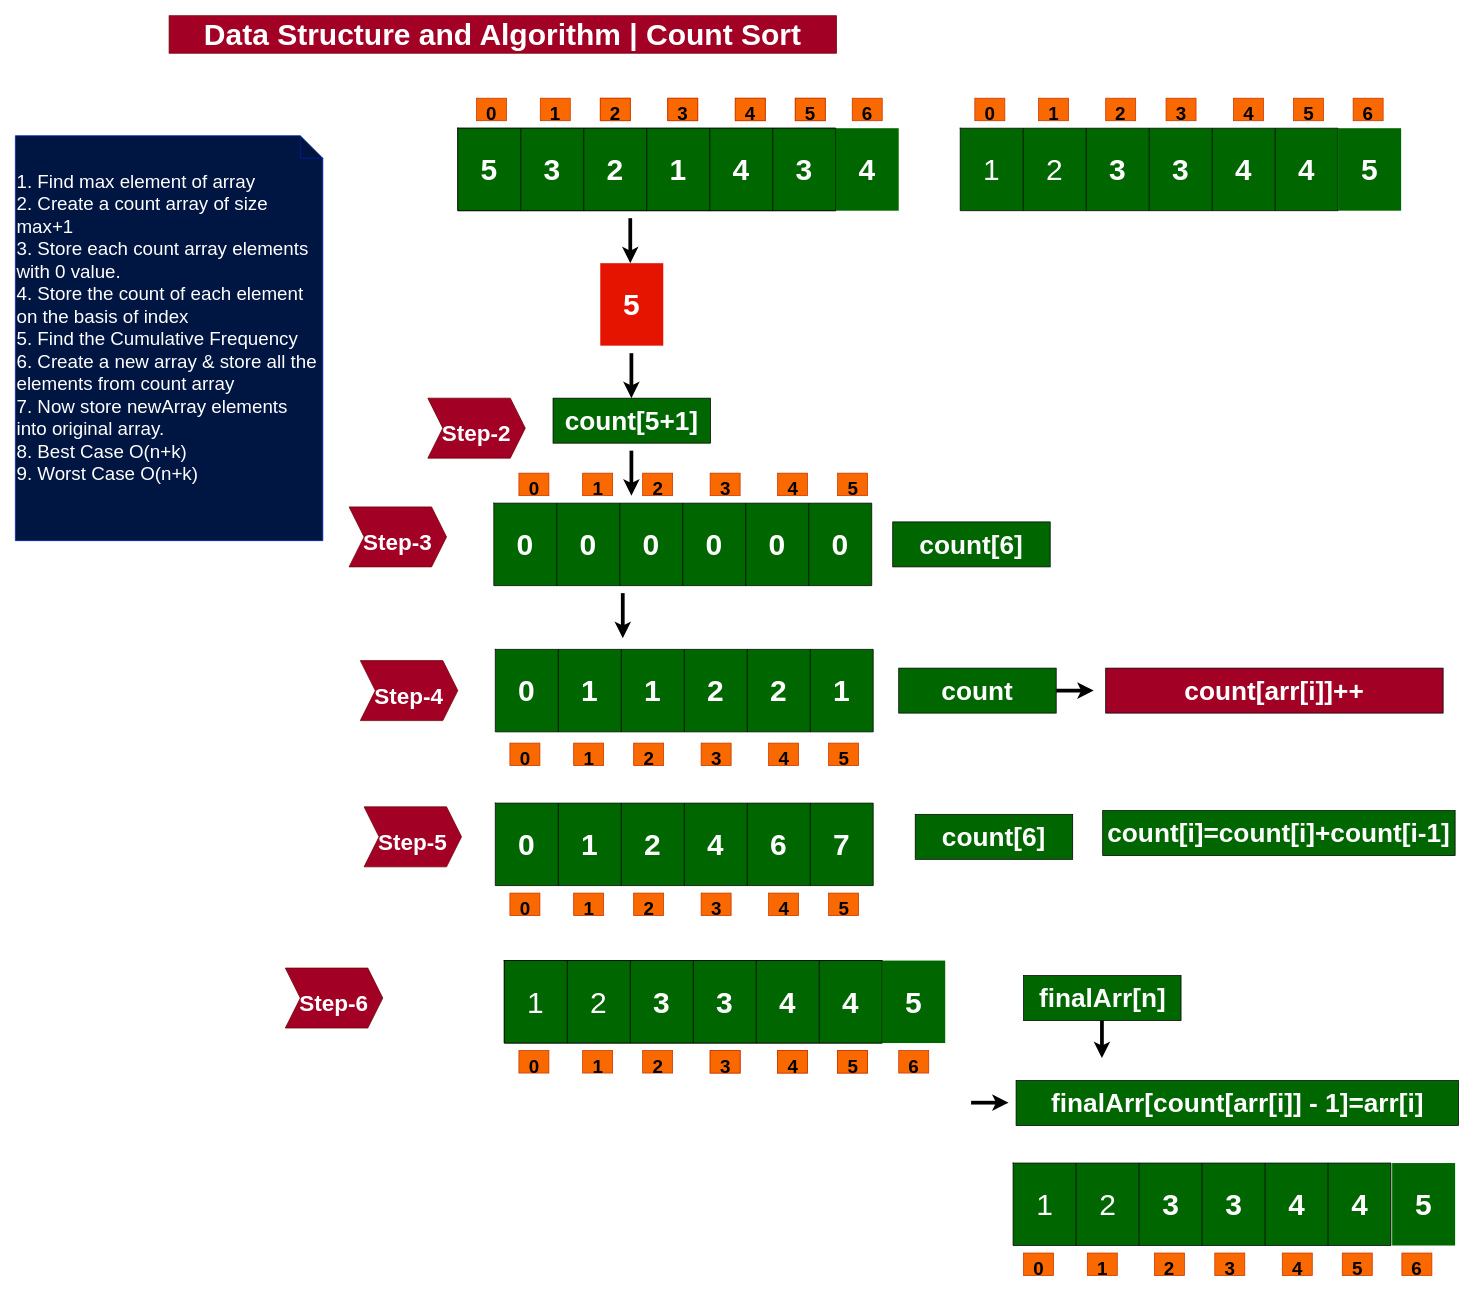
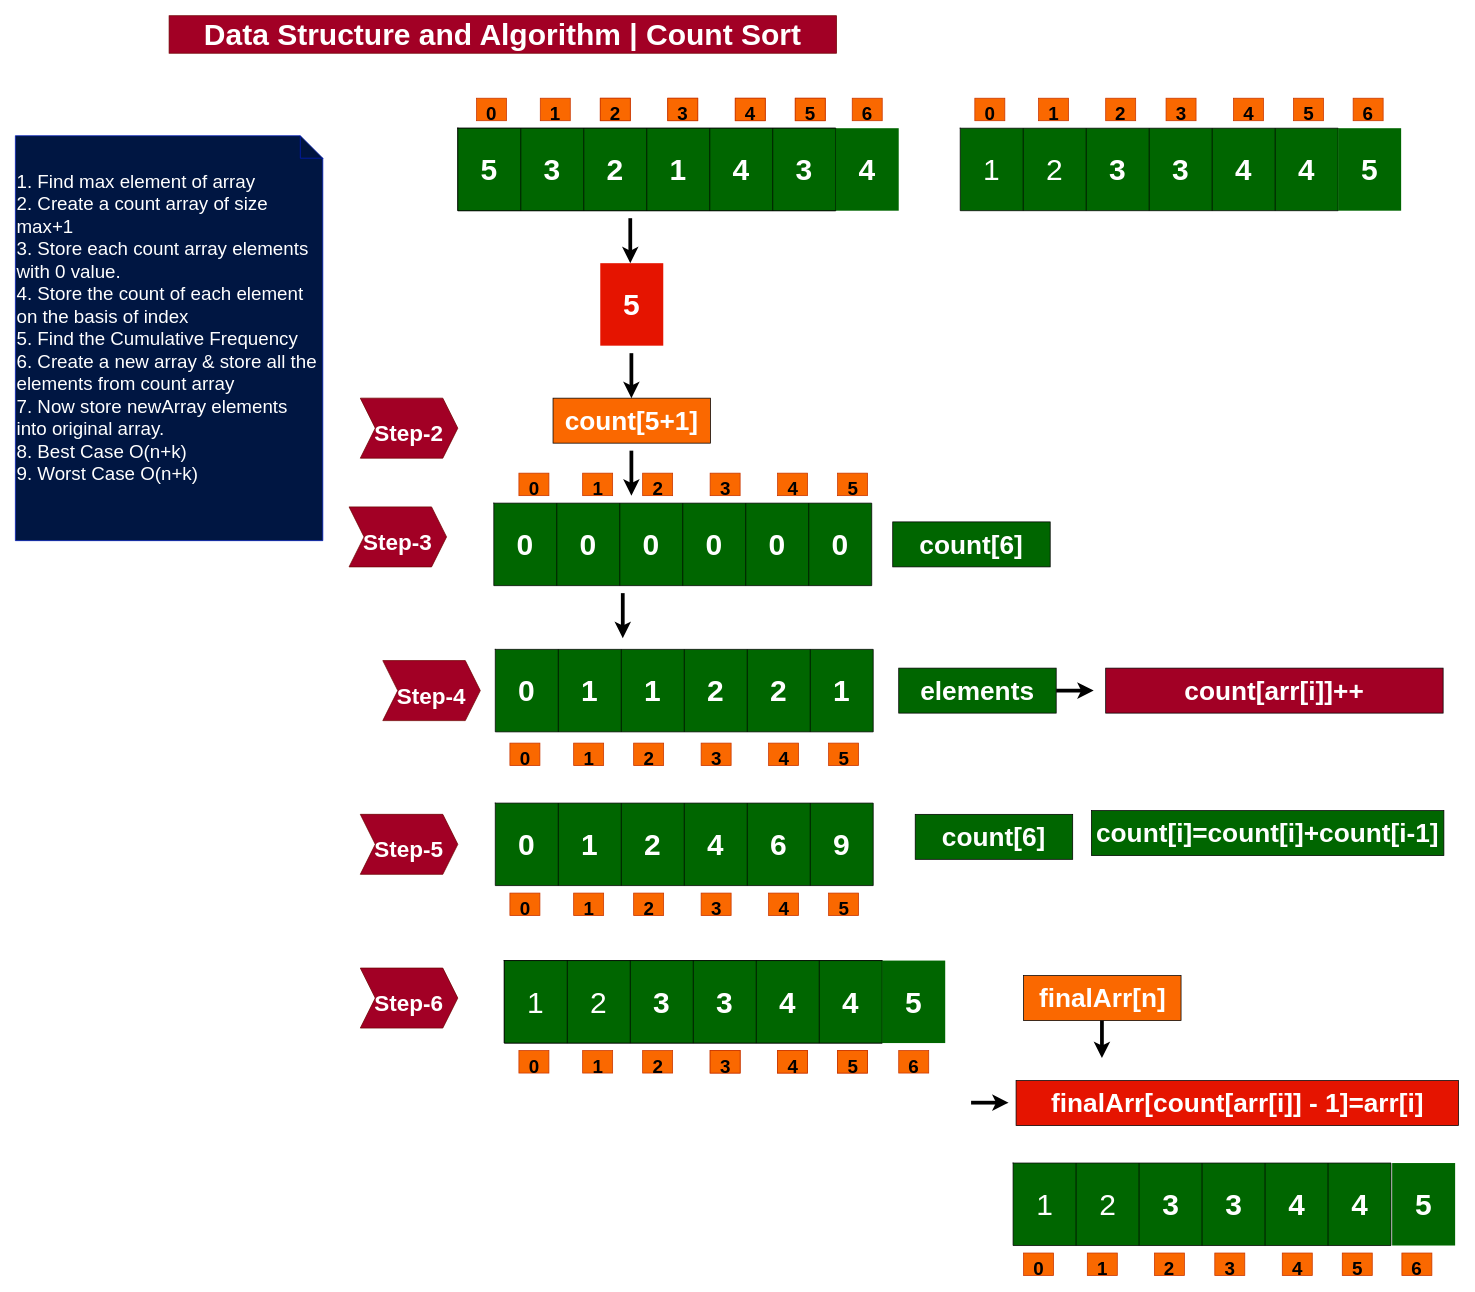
node "count[5+1]": fillcolor #006600 -> #fa6800
node "Step-2": moved (477, 428) -> (409, 428)
node "Step-4": moved (409, 690) -> (432, 690)
node "count": label "count" -> "elements"
node "count[i]=count[i]+count[i-1]": moved (1279, 833) -> (1268, 833)
node "Step-5": moved (413, 837) -> (409, 844)
node "7": label "7" -> "9"
node "Step-6": moved (334, 998) -> (409, 998)
node "finalArr[n]": fillcolor #006600 -> #fa6800
node "finalArr[count[arr[i]] - 1]=arr[i]": fillcolor #006600 -> #e51400
